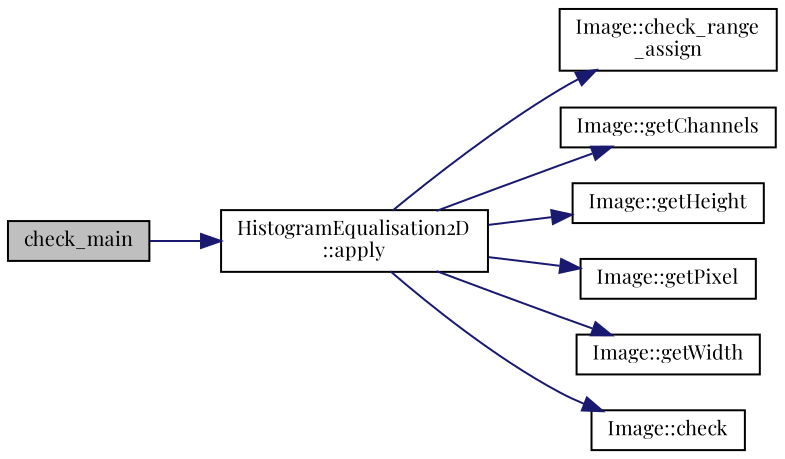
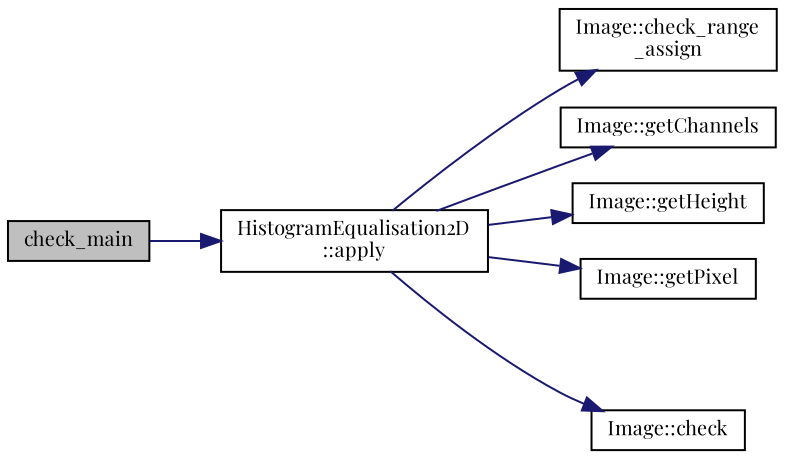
node "Image::getWidth": removed
